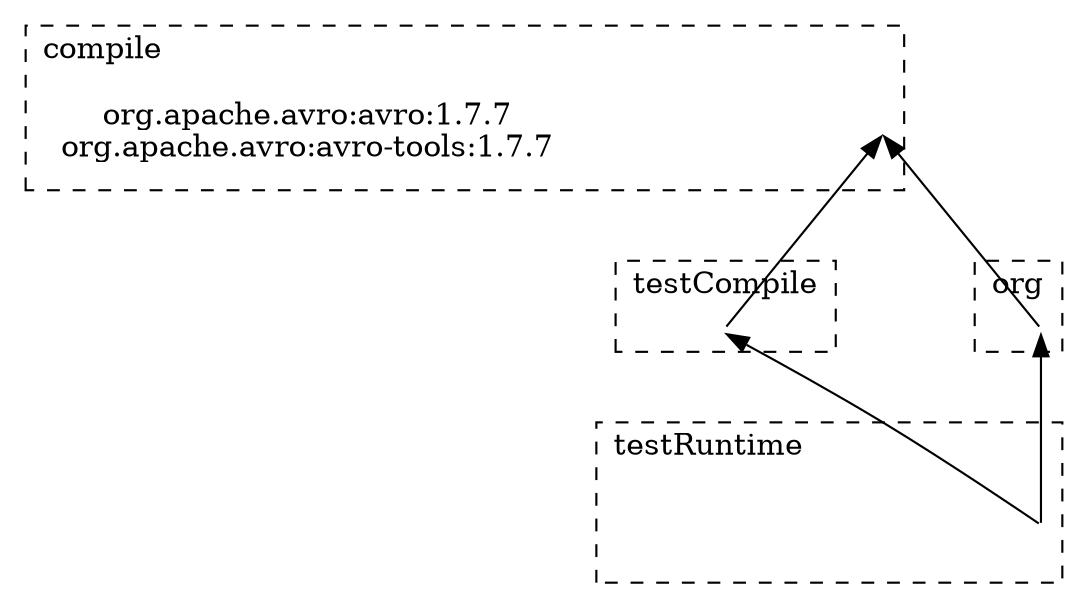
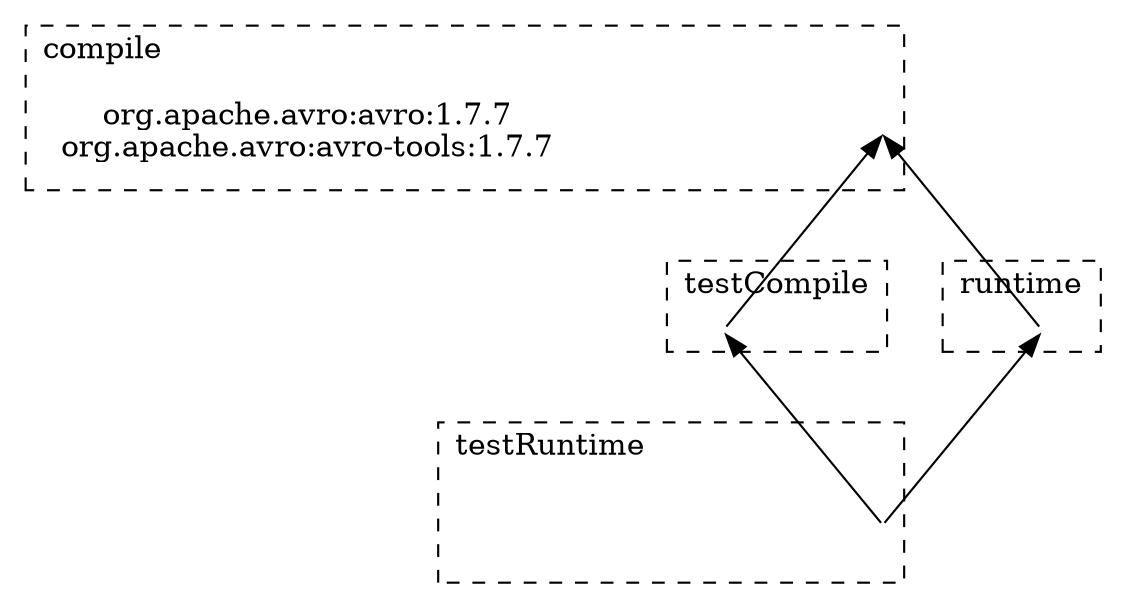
cluster "org": label "org" -> "runtime"
